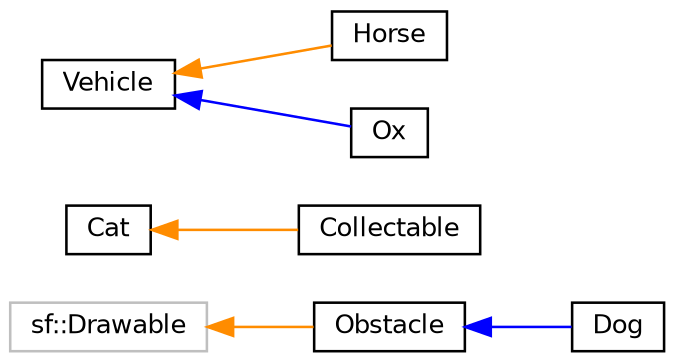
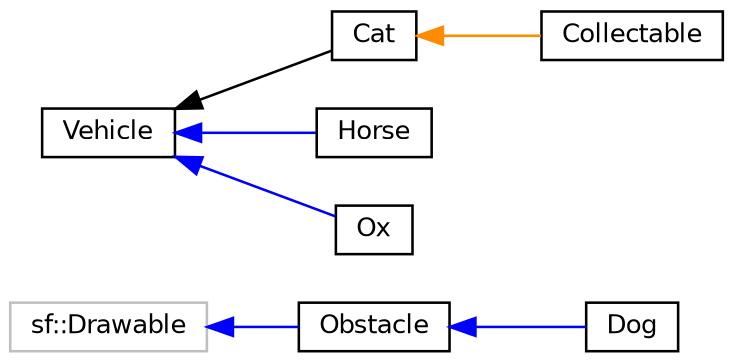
edge "Horse" -> "Vehicle": color darkorange -> blue
edge "Cat" -> "Vehicle": added
edge "Obstacle" -> "sf::Drawable": color darkorange -> blue
